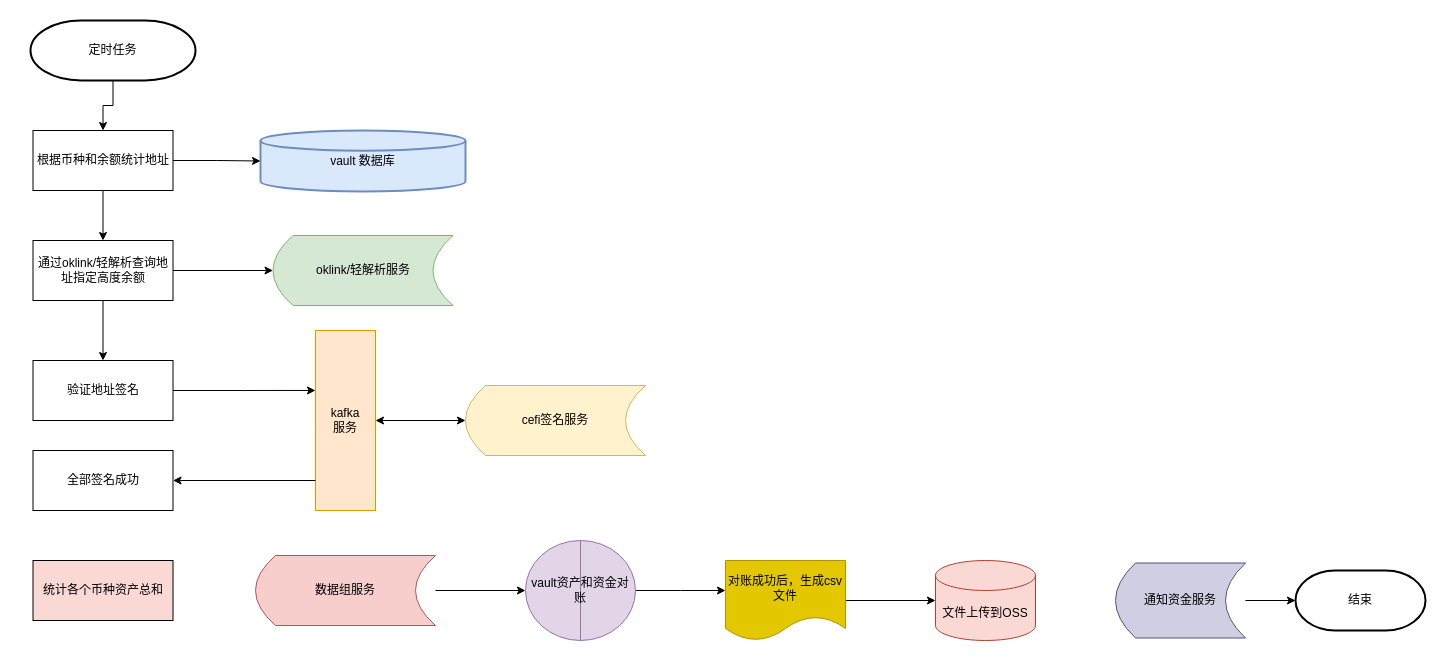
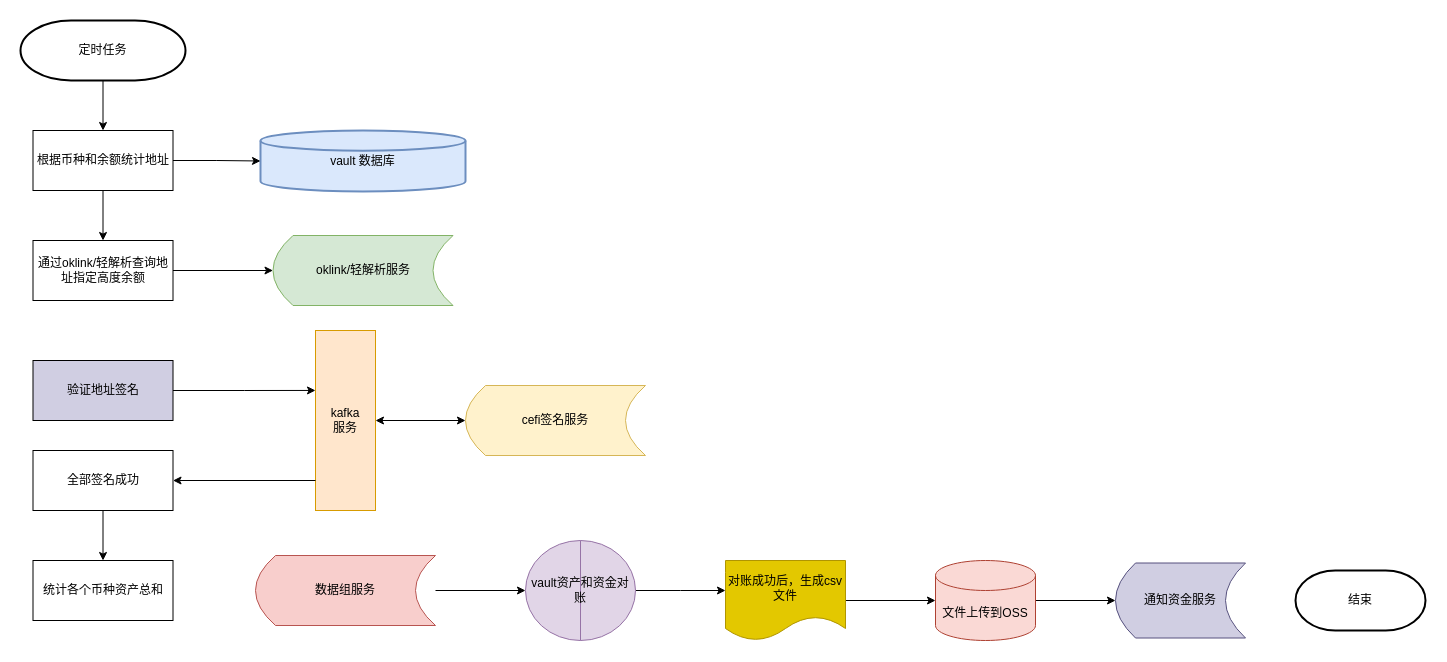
node "定时任务": moved (113, 51) -> (103, 51)
edge "通过oklink/轻解析查询地址指定高度余额" -> "验证地址签名": removed
node "验证地址签名": fillcolor #ffffff -> #d0cee2
edge "全部签名成功" -> "统计各个币种资产总和": added
node "统计各个币种资产总和": fillcolor #fad9d5 -> #ffffff
edge "文件上传到OSS" -> "通知资金服务": added
edge "通知资金服务" -> "结束": removed
